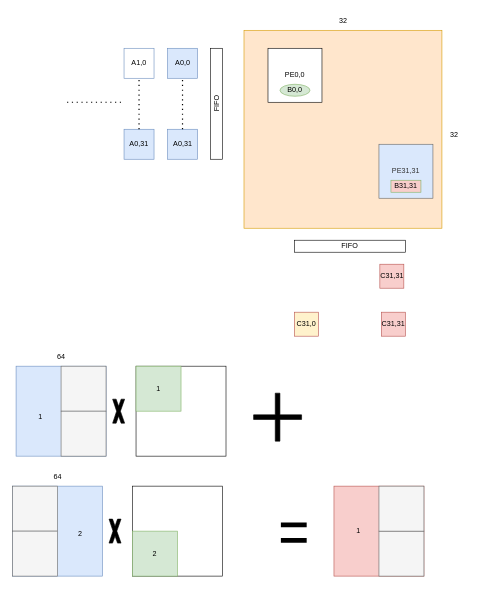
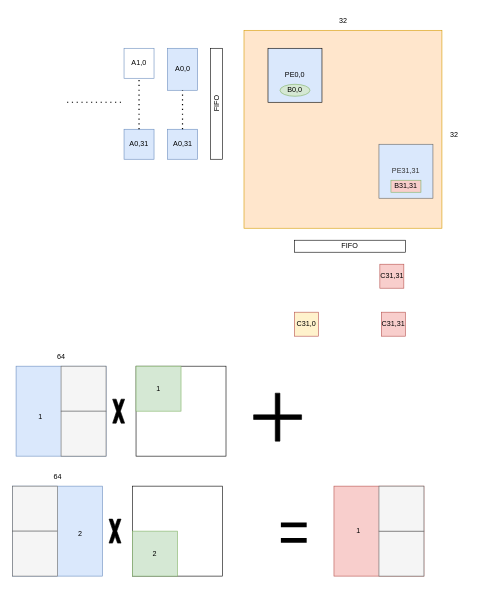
node "A0,0": size 30x30 -> 30x42
node "PE0,0": fillcolor #ffffff -> #dae8fc
